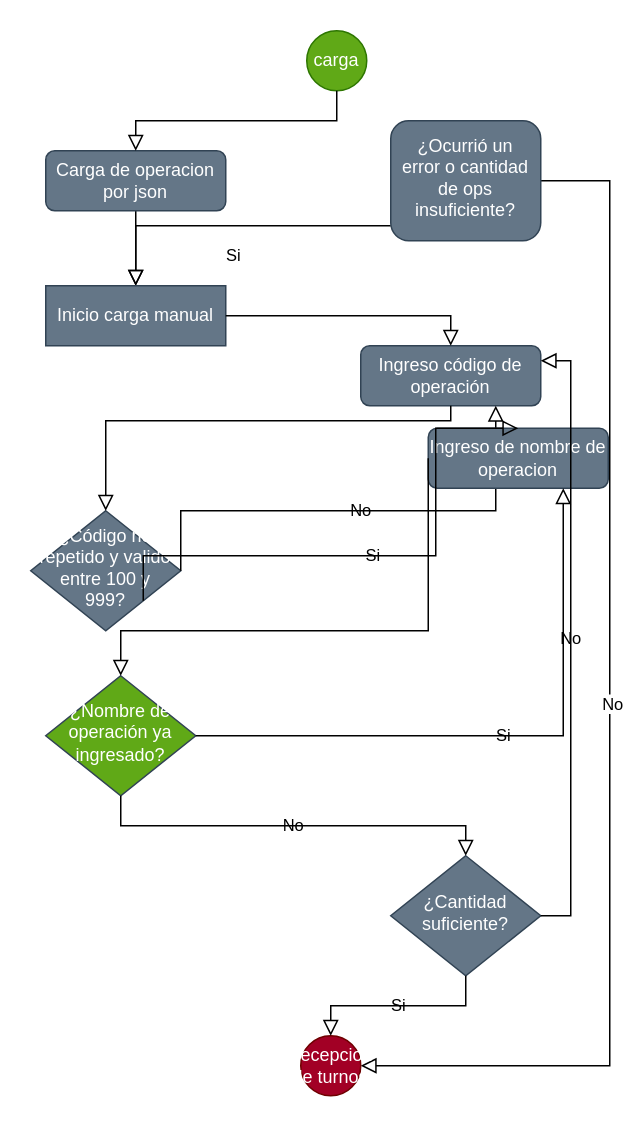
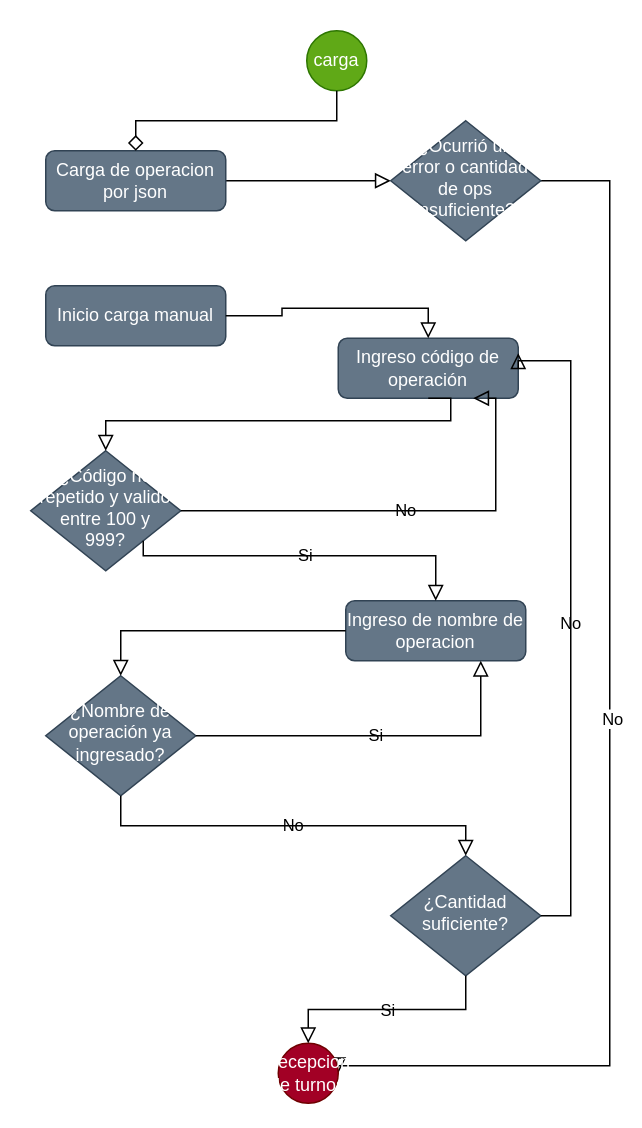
edge "carga" -> "Carga de operacion por json": arrowhead block -> diamond
node "¿Ocurrió un error o cantidad de ops insuficiente?": shape rounded rectangle -> diamond
edge "Carga de operacion por json" -> "Inicio carga manual": now "Carga de operacion por json" -> "¿Ocurrió un error o cantidad de ops insuficiente?"
edge "¿Ocurrió un error o cantidad de ops insuficiente?" -> "Inicio carga manual": removed, label "Si"
node "Inicio carga manual": shape rectangle -> rounded rectangle
node "Ingreso código de operación": moved (451, 376) -> (428, 368)
node "Ingreso de nombre de operacion": moved (518, 458) -> (436, 631)
node "¿Código no repetido y valido entre 100 y 999?": moved (106, 571) -> (106, 511)
node "¿Nombre de operación ya ingresado?": fillcolor #60a917 -> #647687
node "Recepcion de turnos": moved (331, 1066) -> (308, 1073)
